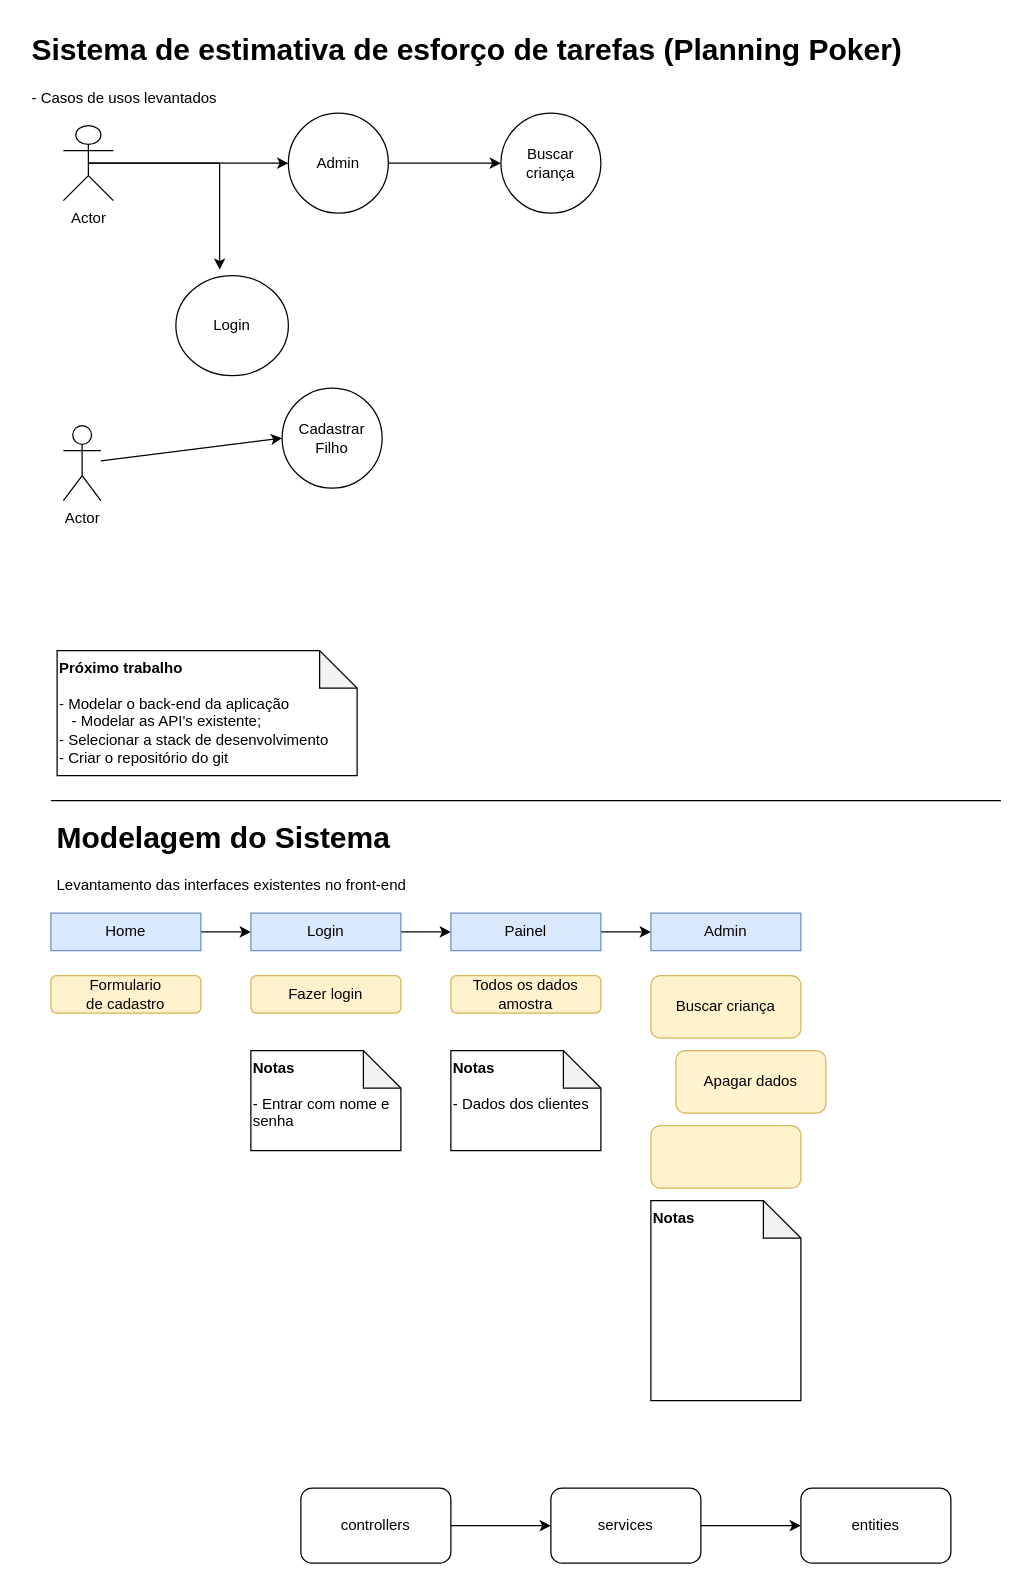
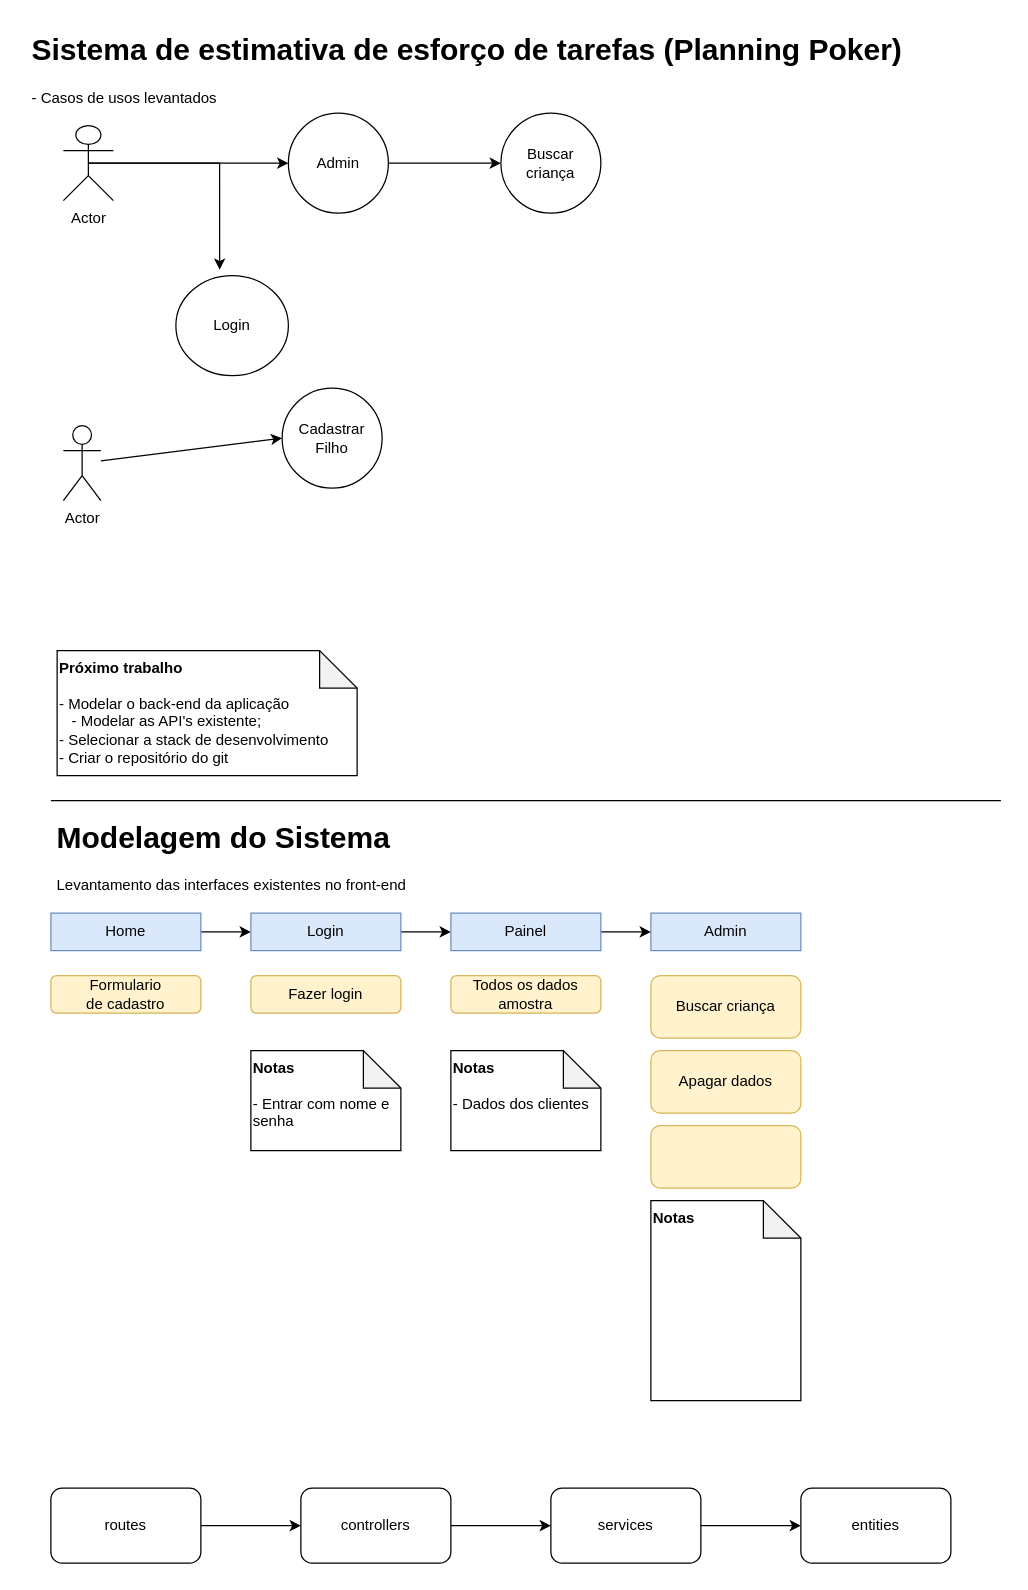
node "Apagar dados": moved (751, 1082) -> (726, 1082)
node "routes": added
edge "routes" -> "controllers": added
